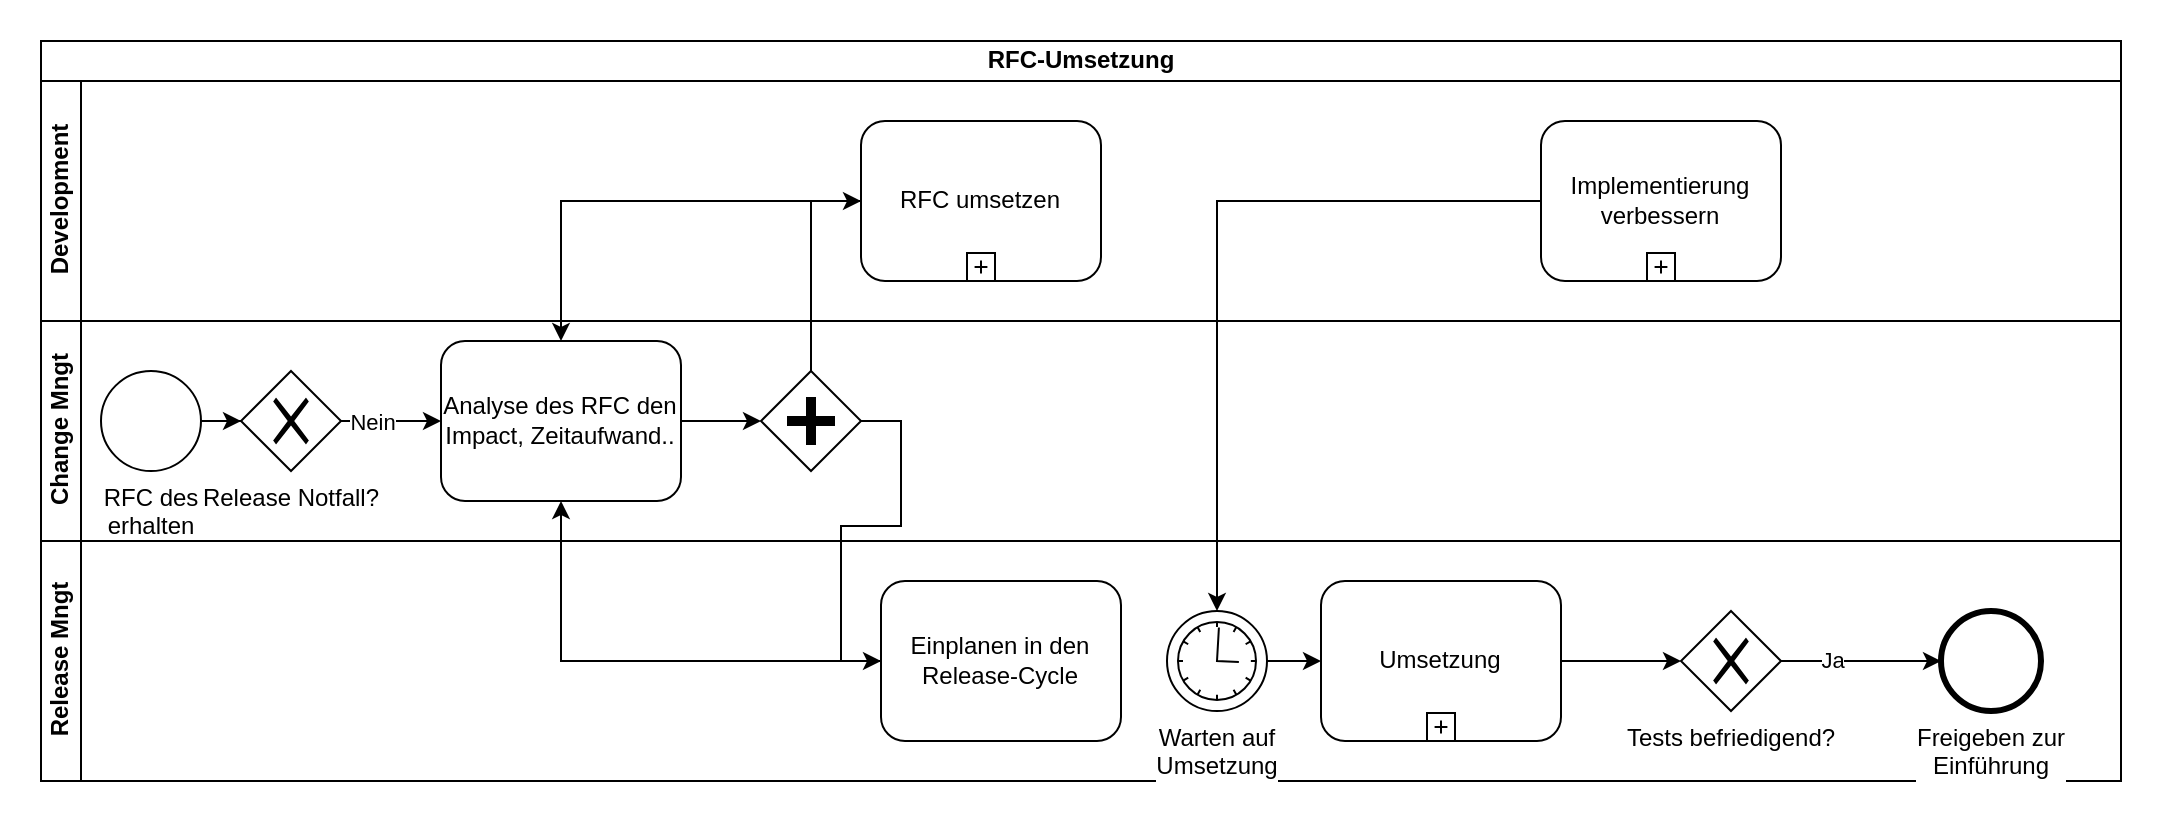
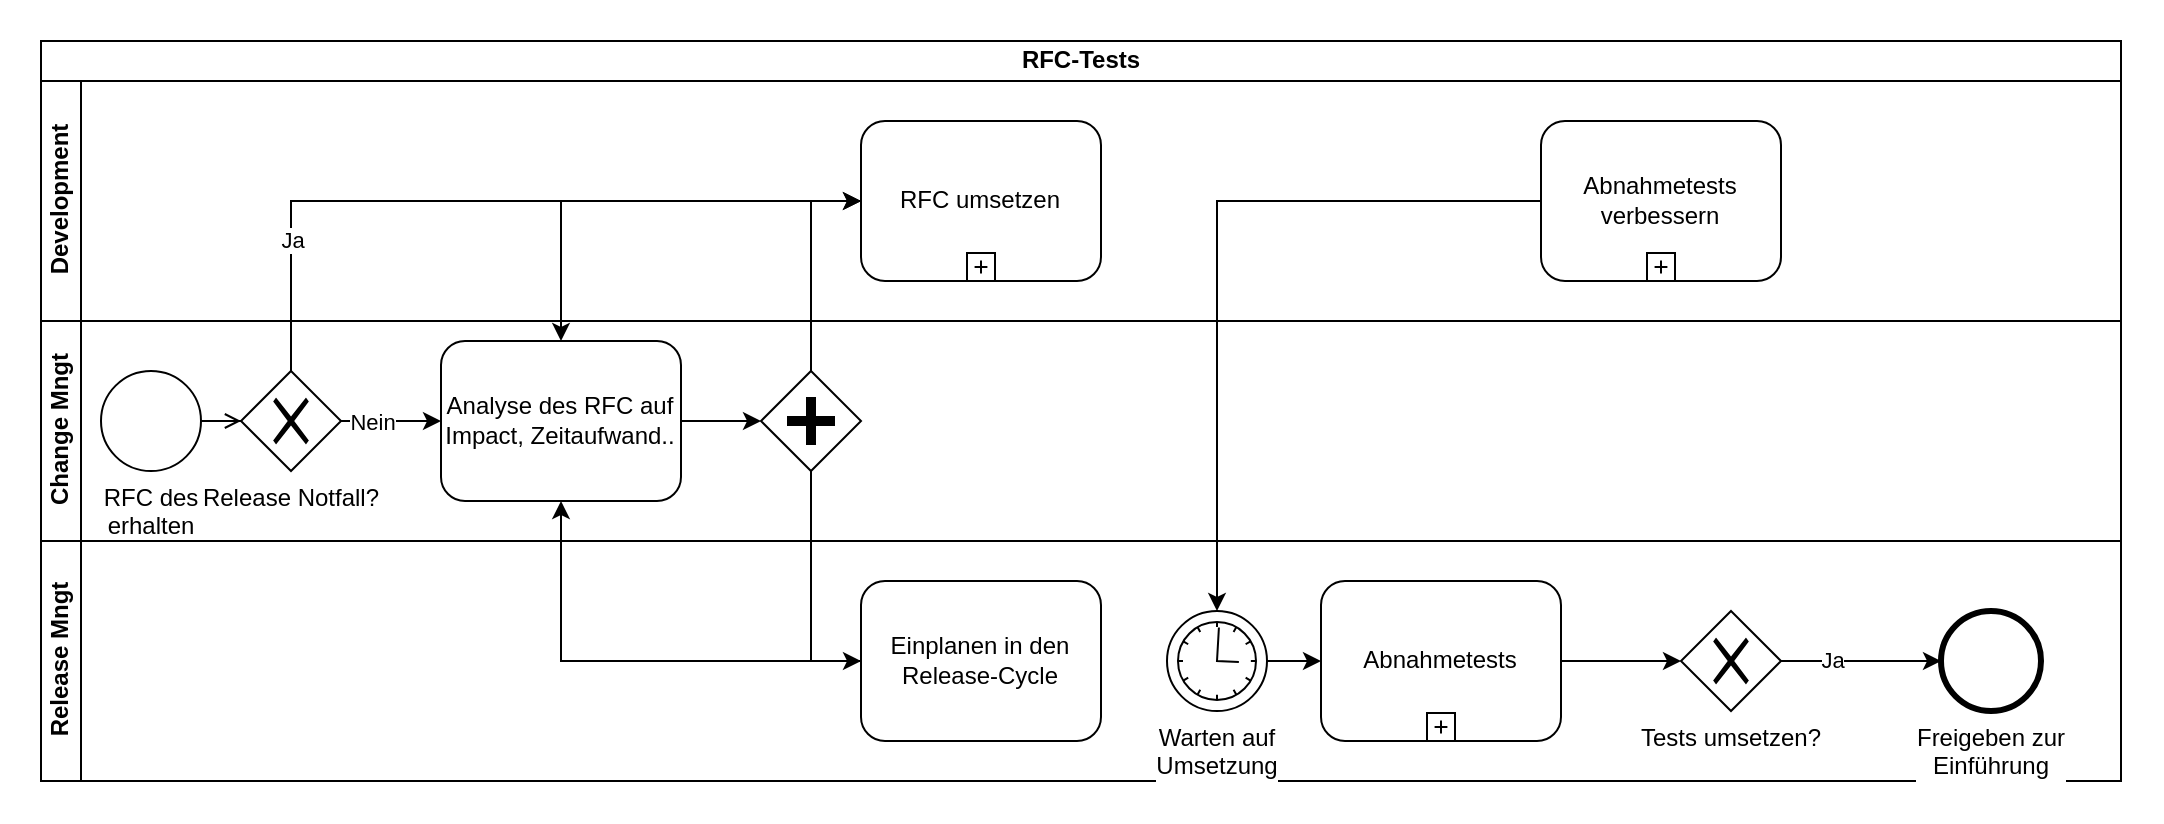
node "RFC-Umsetzung": label "RFC-Umsetzung" -> "RFC-Tests"
edge "Release Notfall?" -> "RFC umsetzen": added, label "Ja"
node "Implementierung verbessern": label "Implementierung verbessern" -> "Abnahmetests verbessern"
edge "RFC des erhalten" -> "Release Notfall?": arrowhead classic -> open
node "Analyse des RFC den Impact, Zeitaufwand..": label "Analyse des RFC den Impact, Zeitaufwand.." -> "Analyse des RFC auf Impact, Zeitaufwand.."
node "Einplanen in den Release-Cycle": moved (1001, 661) -> (981, 661)
node "Umsetzung": label "Umsetzung" -> "Abnahmetests"
node "Tests befriedigend?": label "Tests befriedigend?" -> "Tests umsetzen?"
